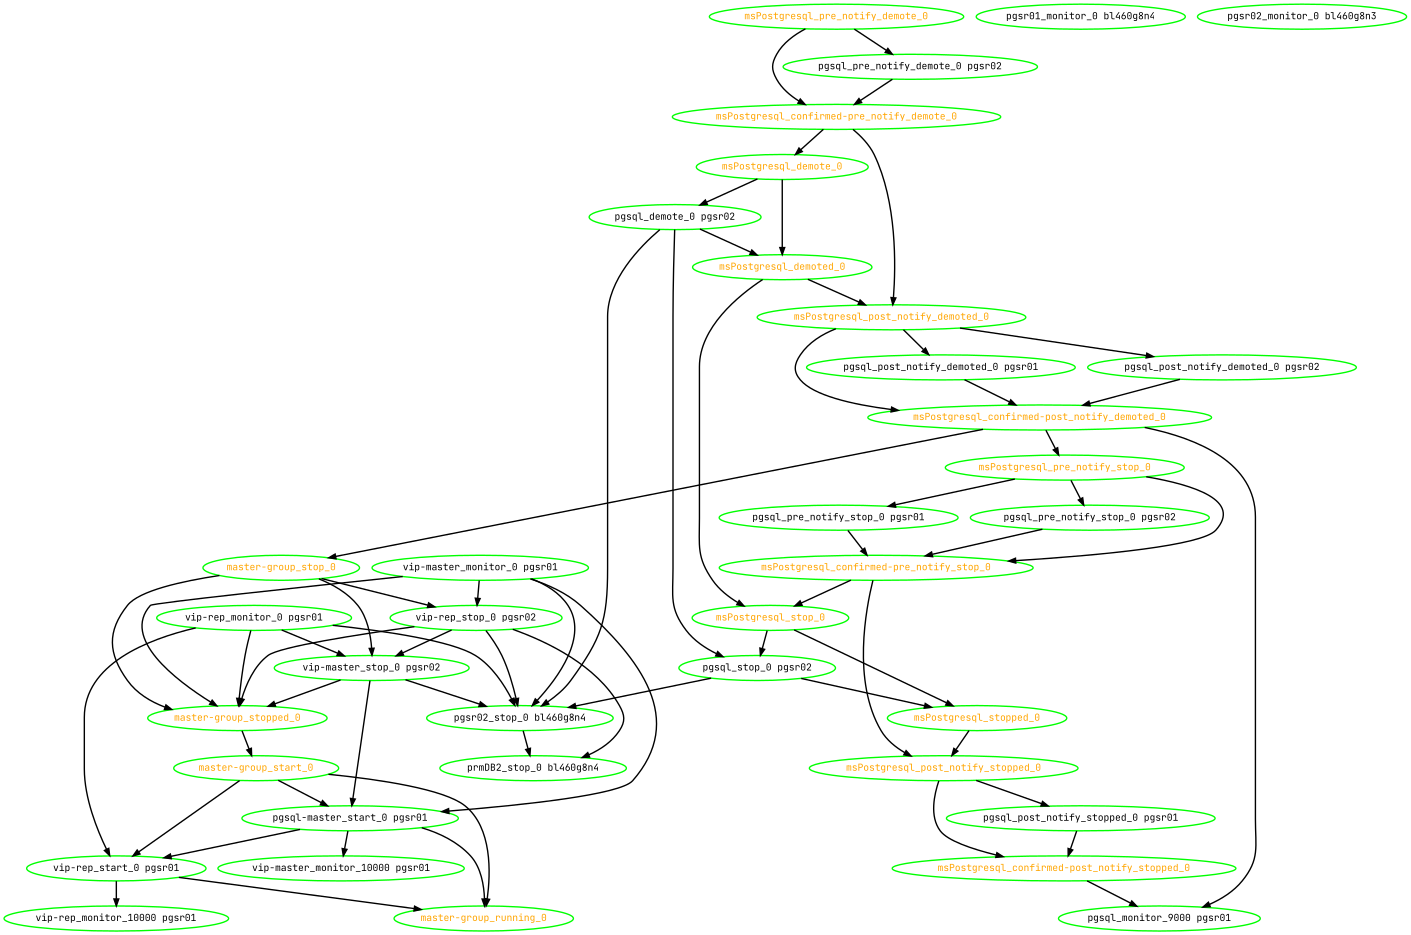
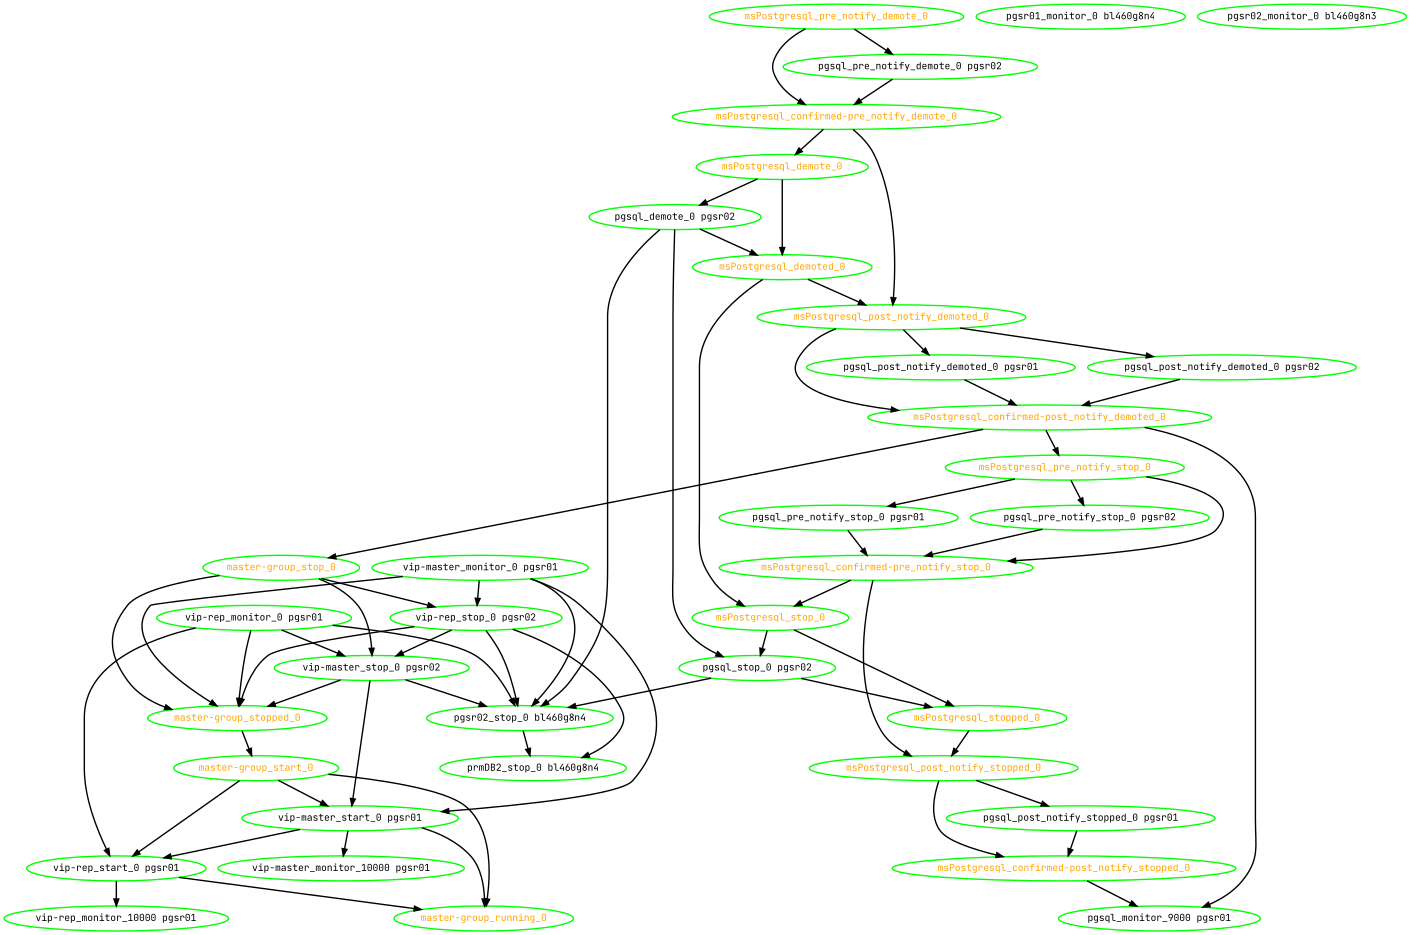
node "pgsql-master_start_0 pgsr01": label "pgsql-master_start_0 pgsr01" -> "vip-master_start_0 pgsr01"
